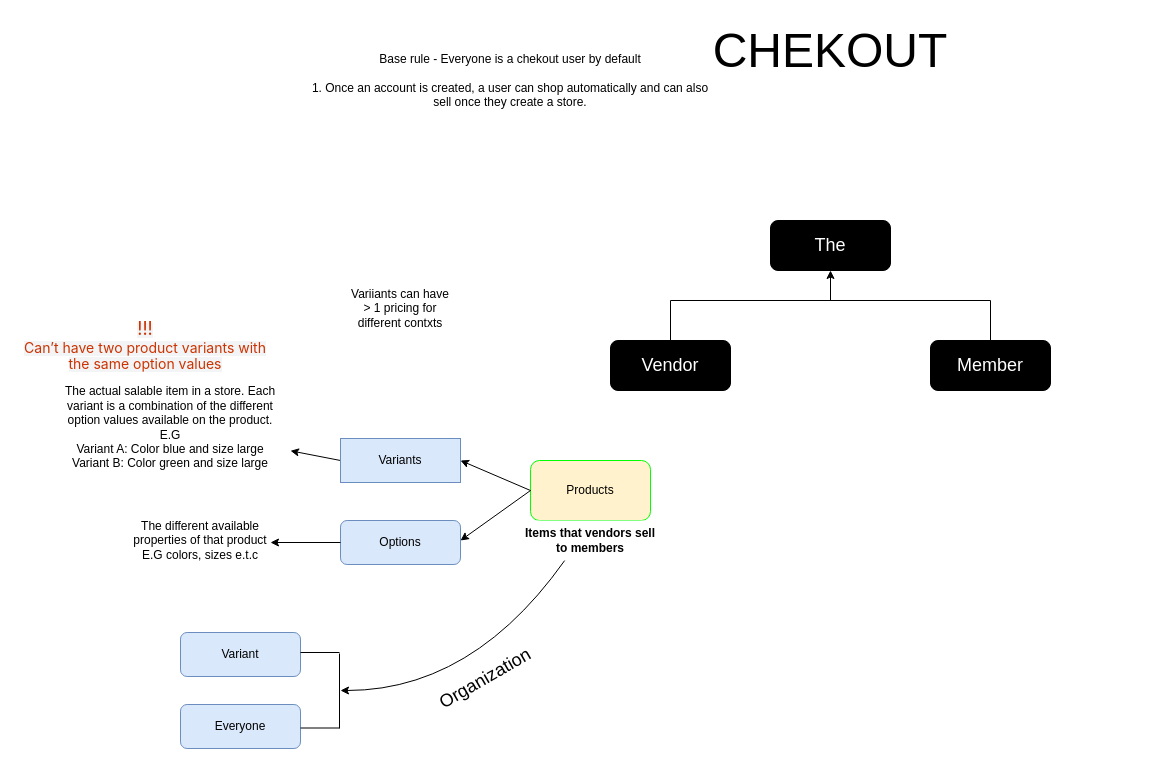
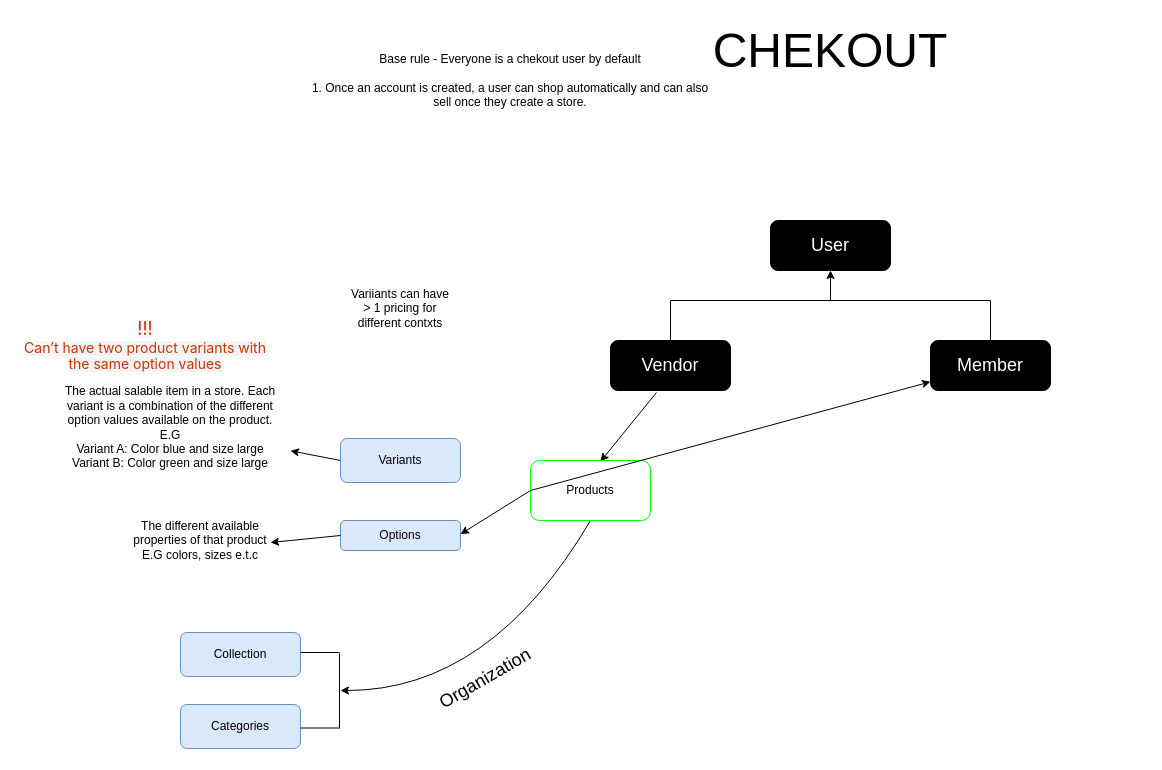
node "The": label "The" -> "User"
edge "Vendor" -> "Products": added
node "Variants": shape rectangle -> rounded rectangle
edge "Products" -> "Variants": now "Products" -> "Member"
node "Products": fillcolor #fff2cc -> #ffffff
node "Items that vendors sell to members": removed
node "Options": size 120x44 -> 120x30
node "Variant": label "Variant" -> "Collection"
node "Everyone": label "Everyone" -> "Categories"
